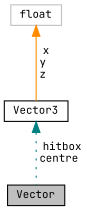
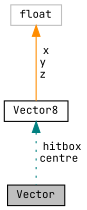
node "Vector3": label "Vector3" -> "Vector8"
